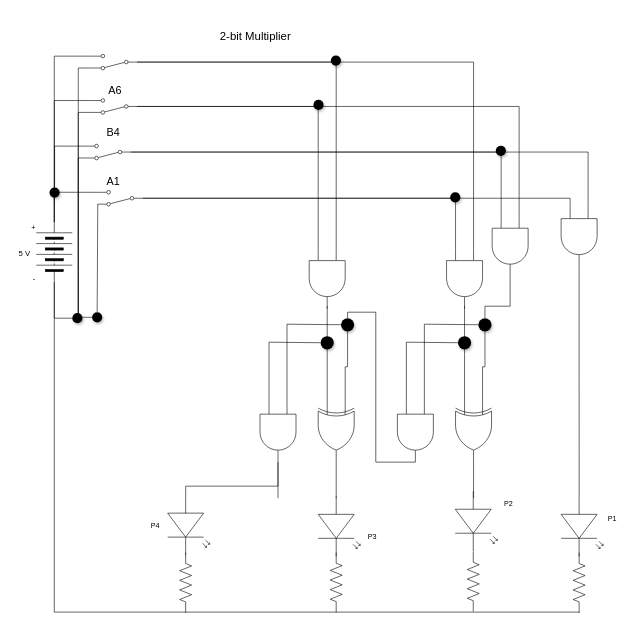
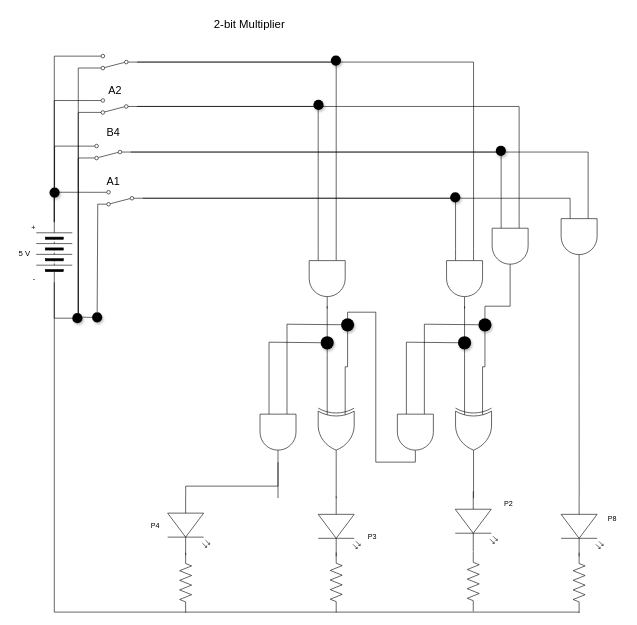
node "2-bit Multiplier": moved (255, 36) -> (249, 24)
node "A6": label "A6" -> "A2"
node "P1": label "P1" -> "P8"
